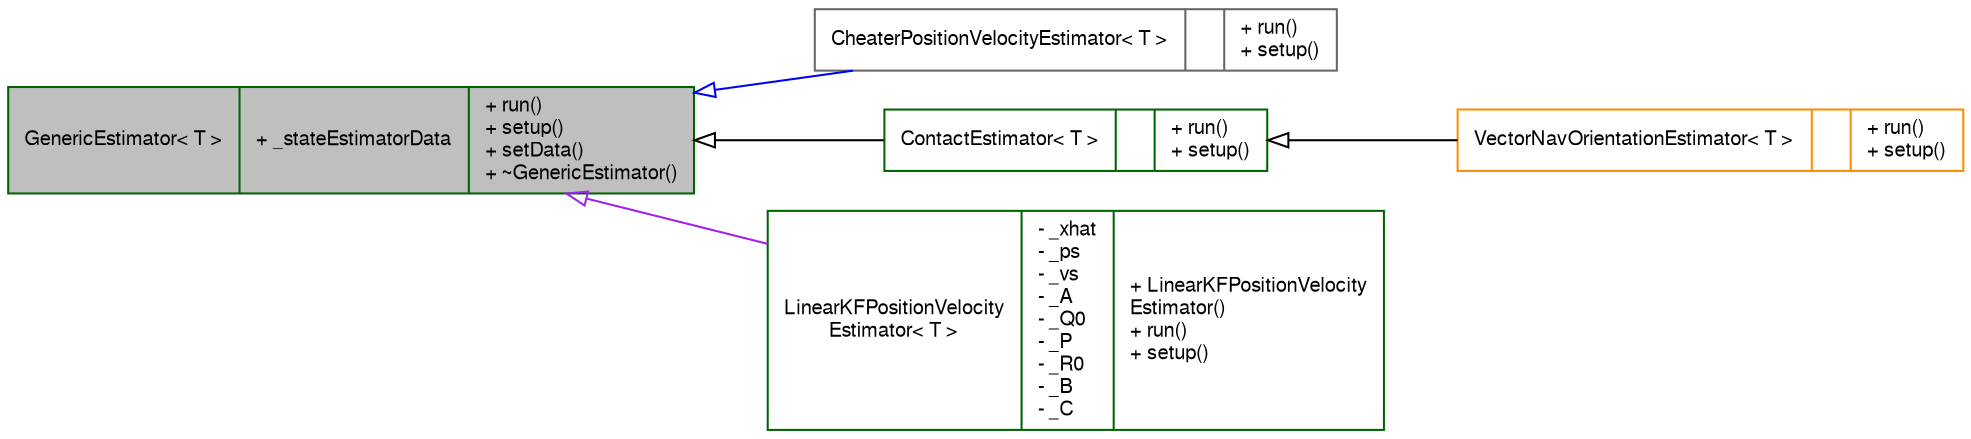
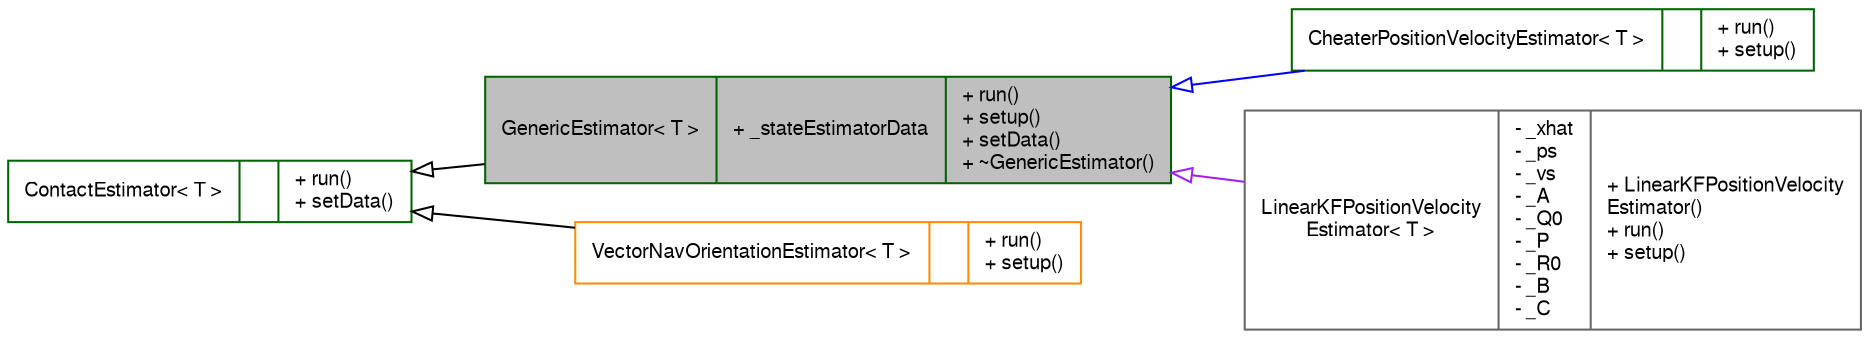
node "CheaterPositionVelocityEstimator< T >": color gray40 -> darkgreen
edge "ContactEstimator< T >" -> "GenericEstimator< T >": reversed
node "ContactEstimator< T >": text "+ setup()" -> "+ setData()"
node "LinearKFPositionVelocity": color darkgreen -> gray40
